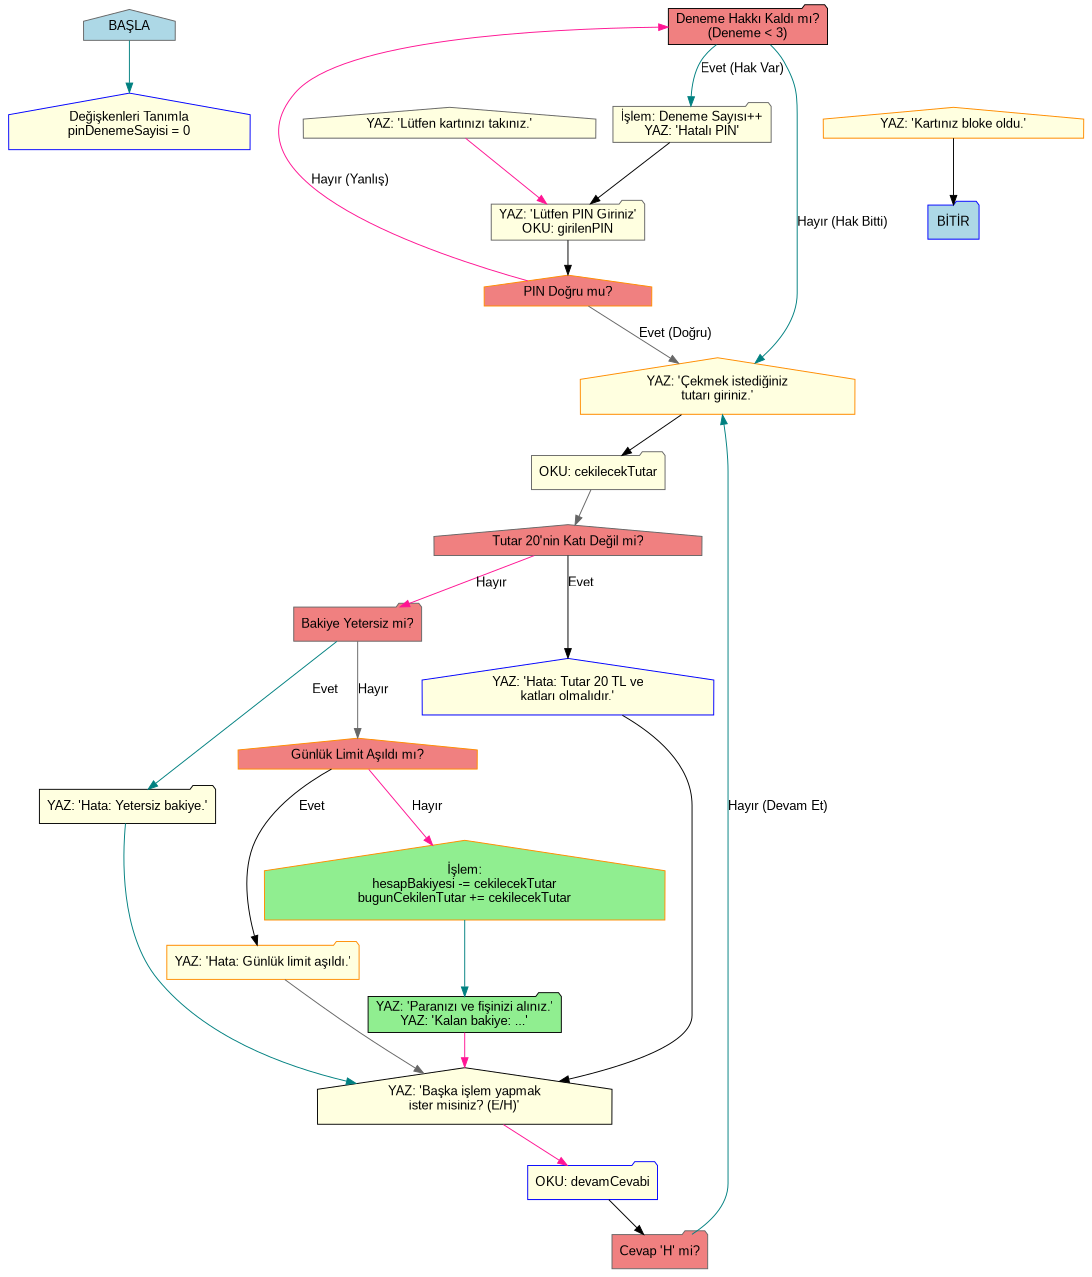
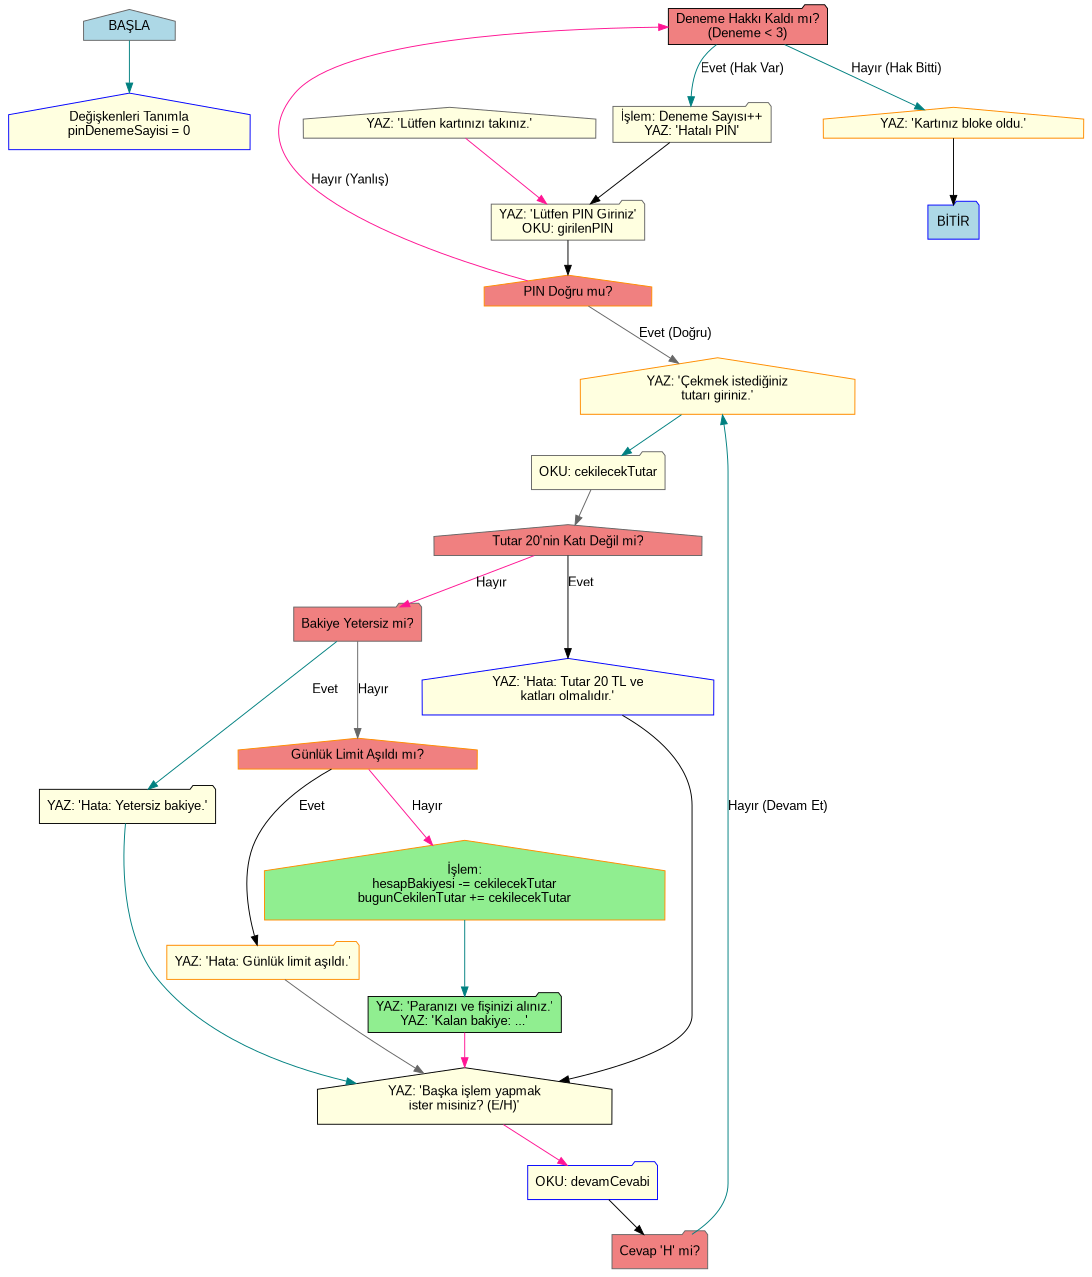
edge "Deneme Hakkı Kaldı mı? (Deneme < 3)" -> "YAZ: 'Çekmek istediğiniz tutarı giriniz.'": now "Deneme Hakkı Kaldı mı? (Deneme < 3)" -> "YAZ: 'Kartınız bloke oldu.'"
edge "YAZ: 'Çekmek istediğiniz tutarı giriniz.'" -> "OKU: cekilecekTutar": color black -> teal
